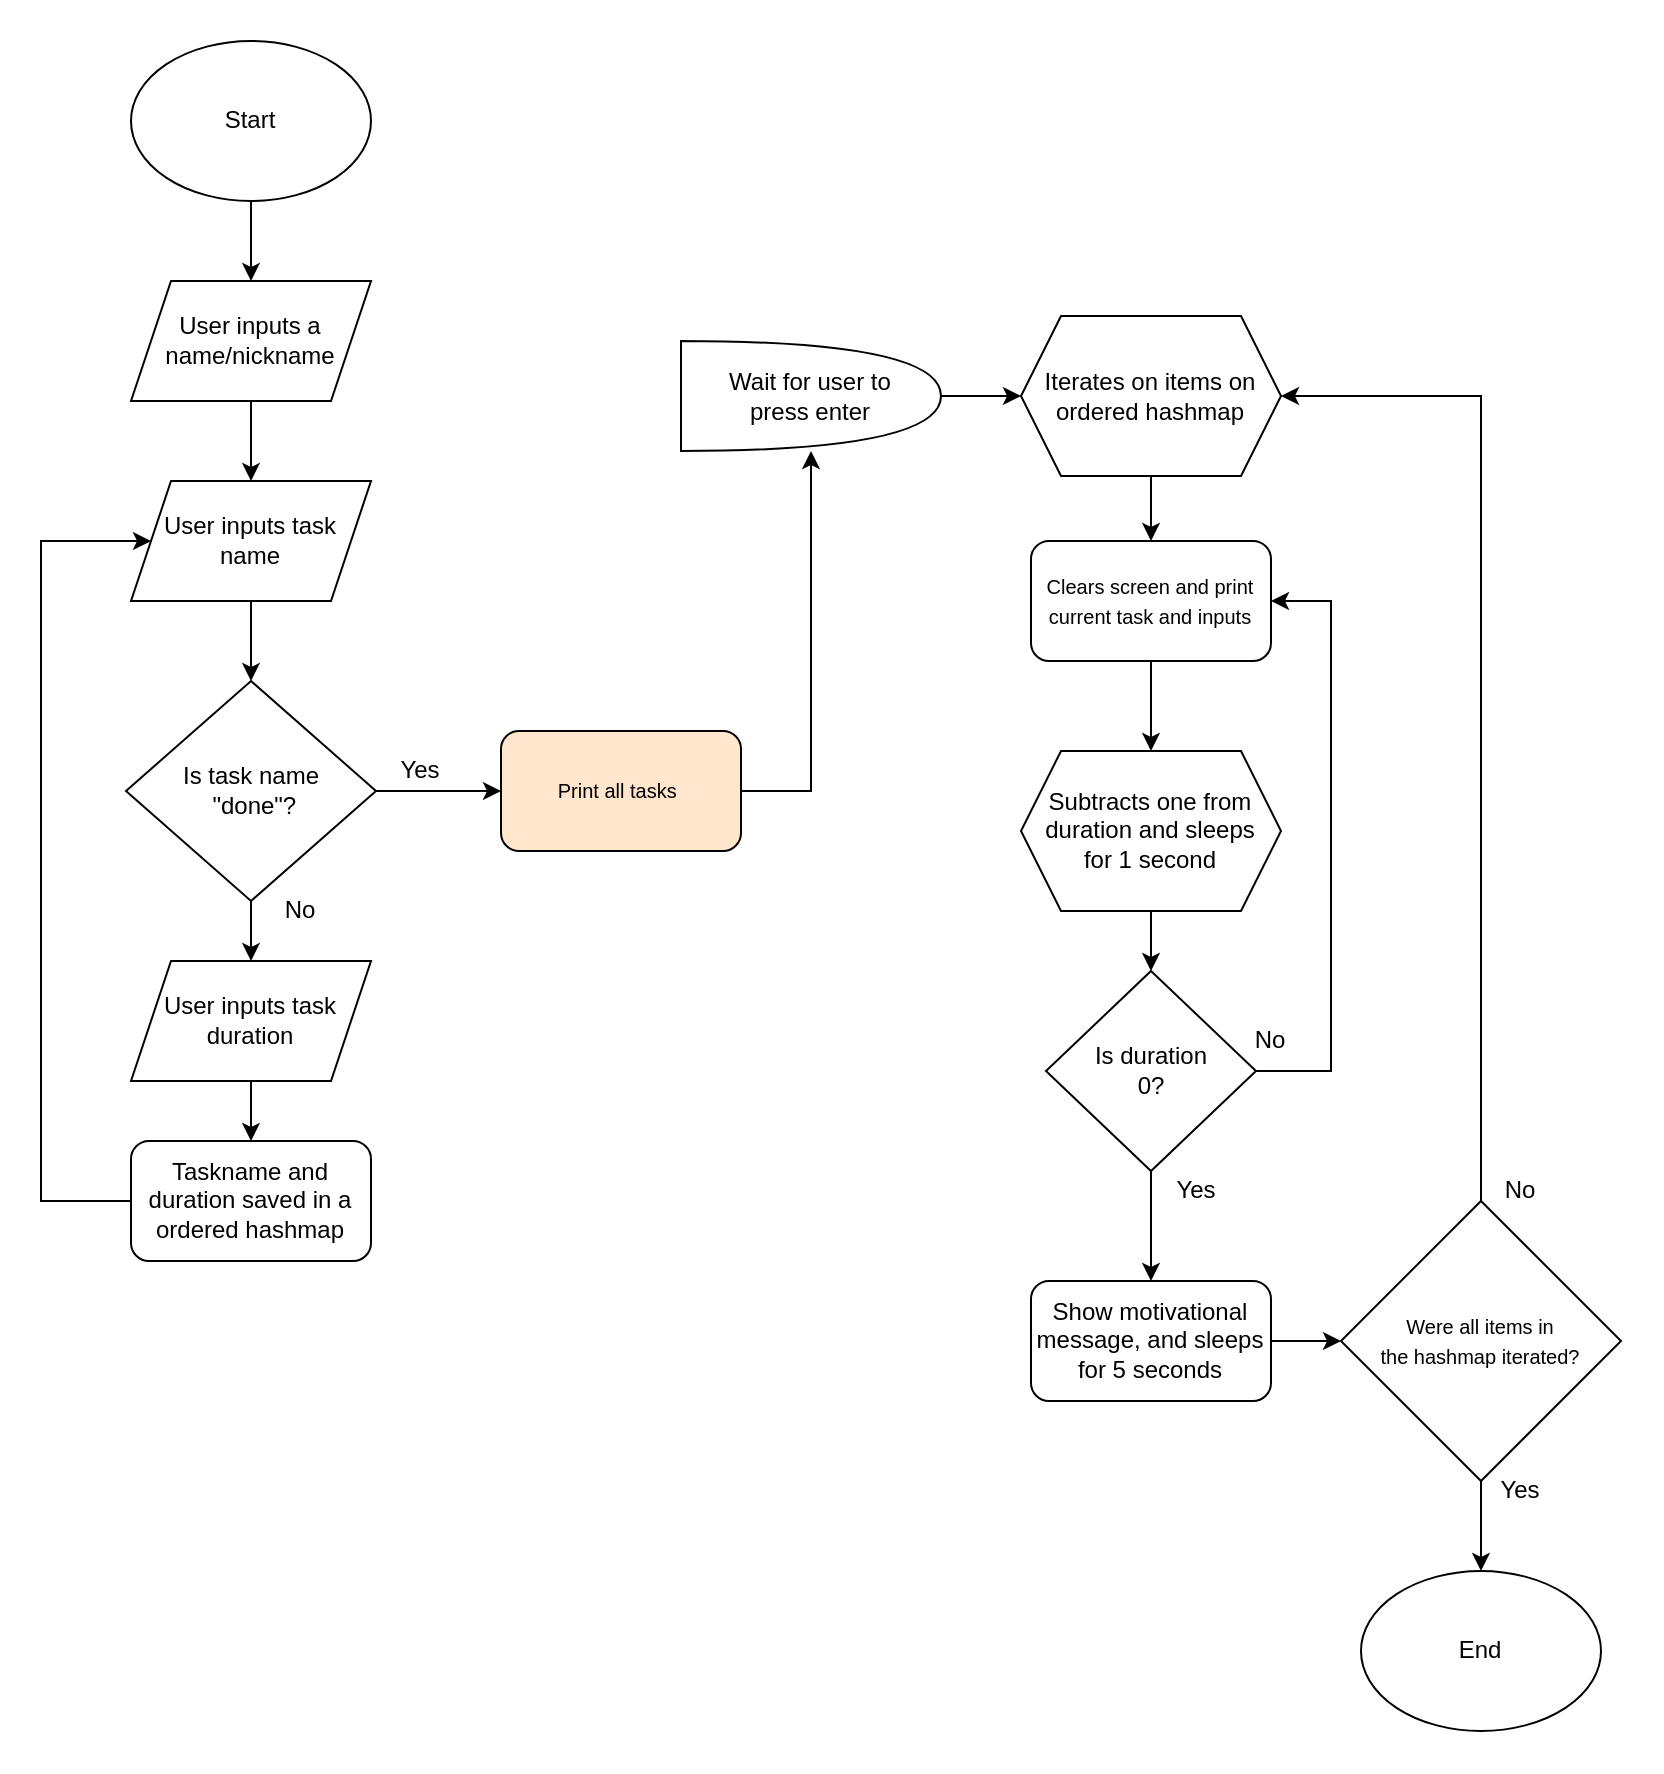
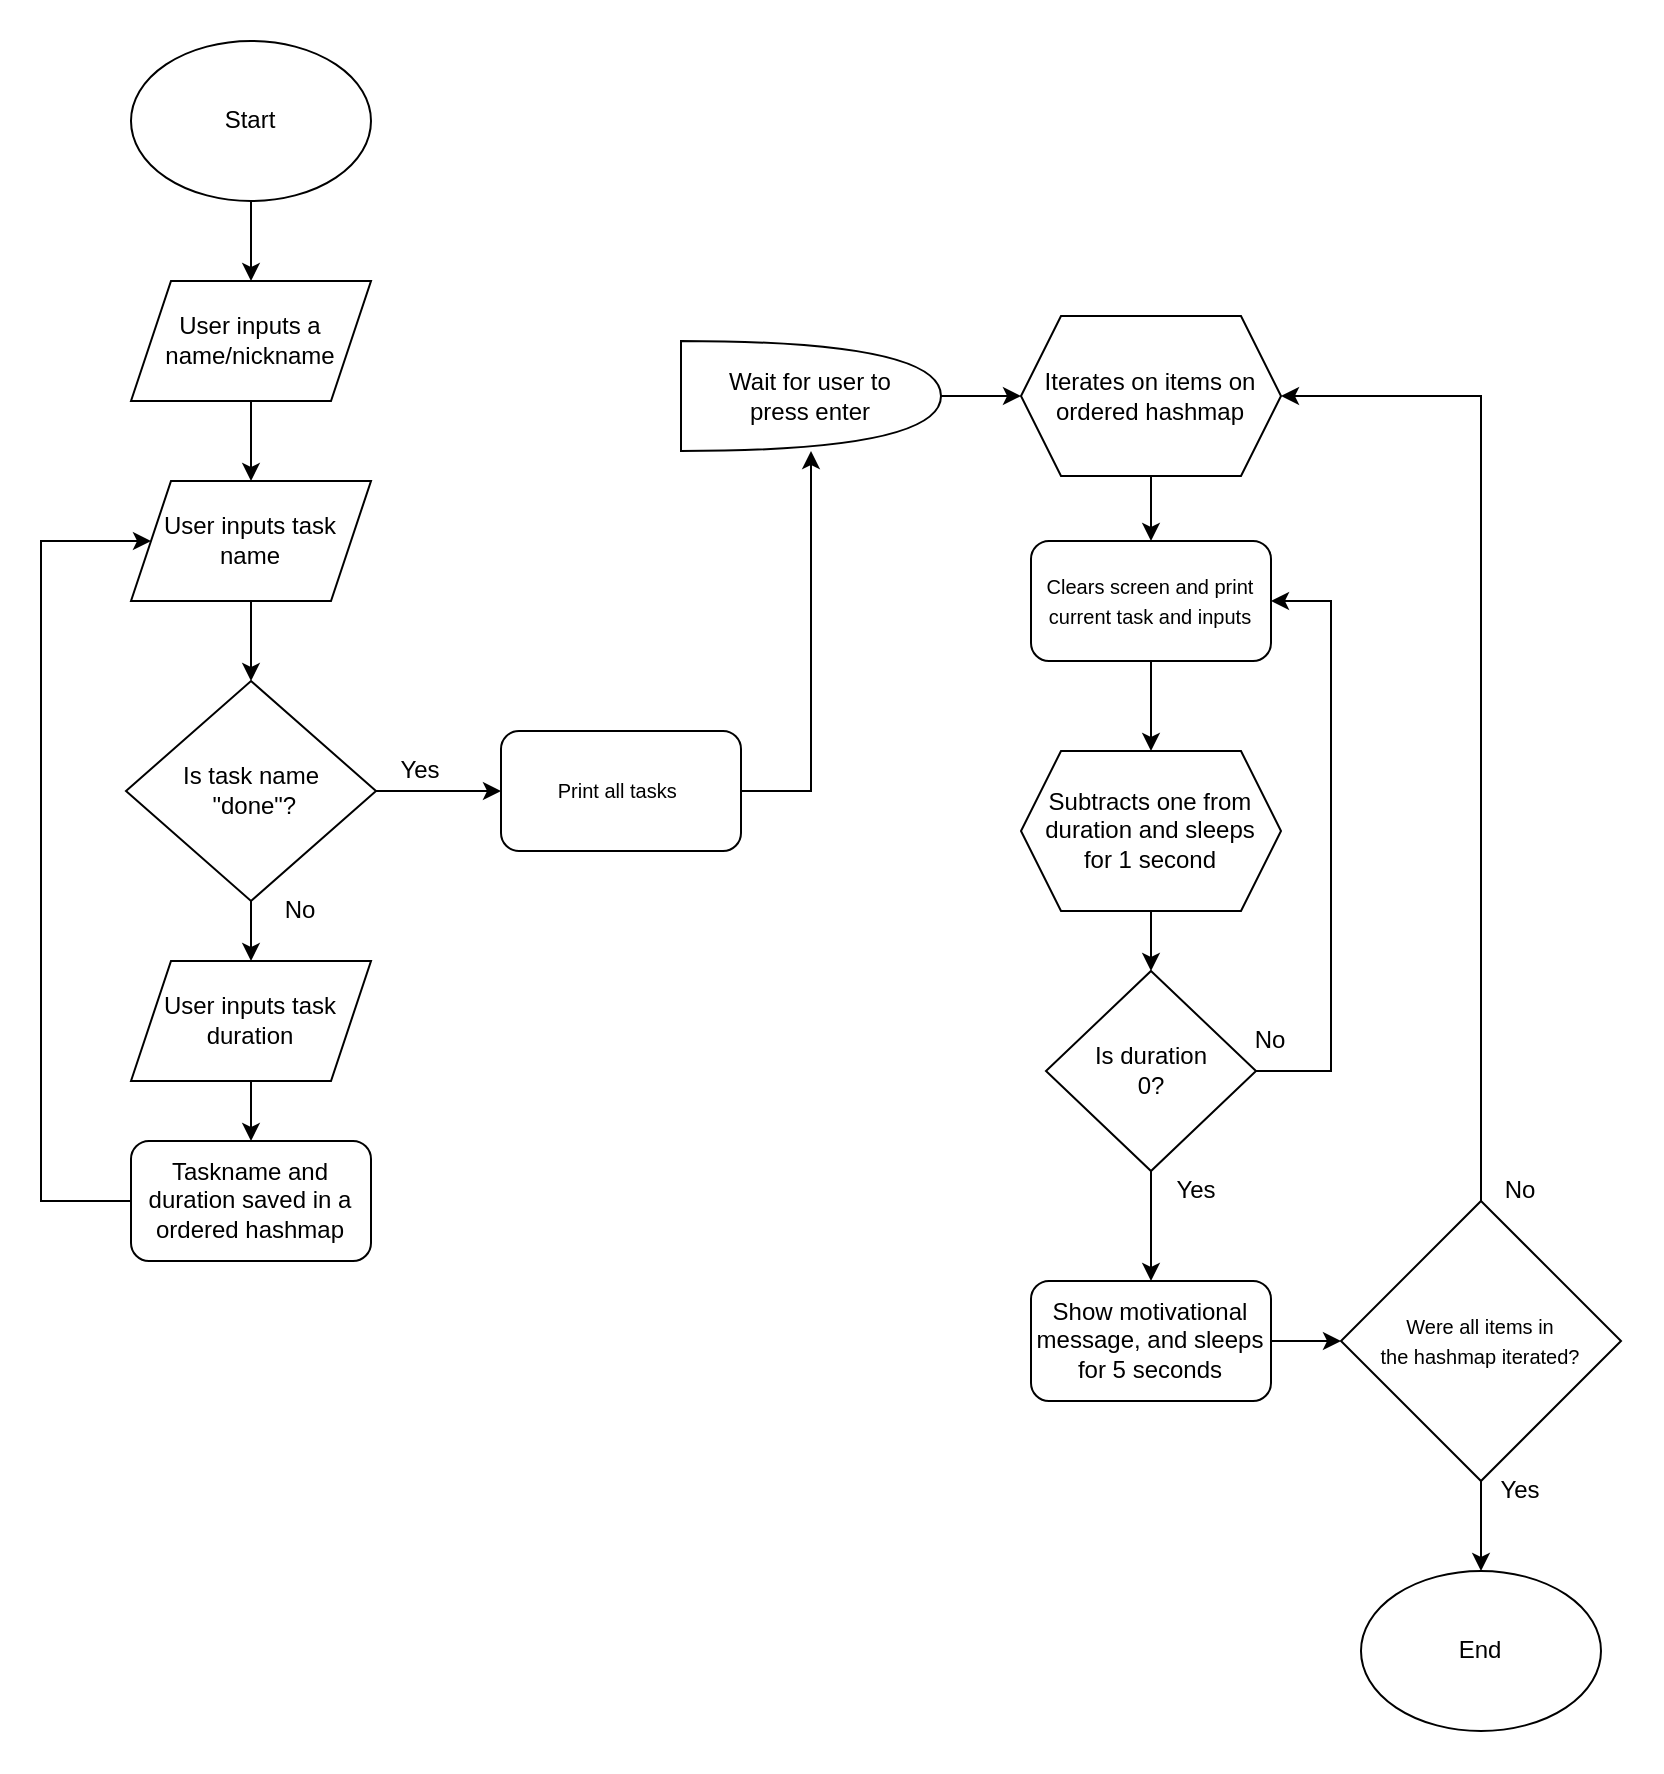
node "Print all tasks": fillcolor #ffe6cc -> #ffffff
